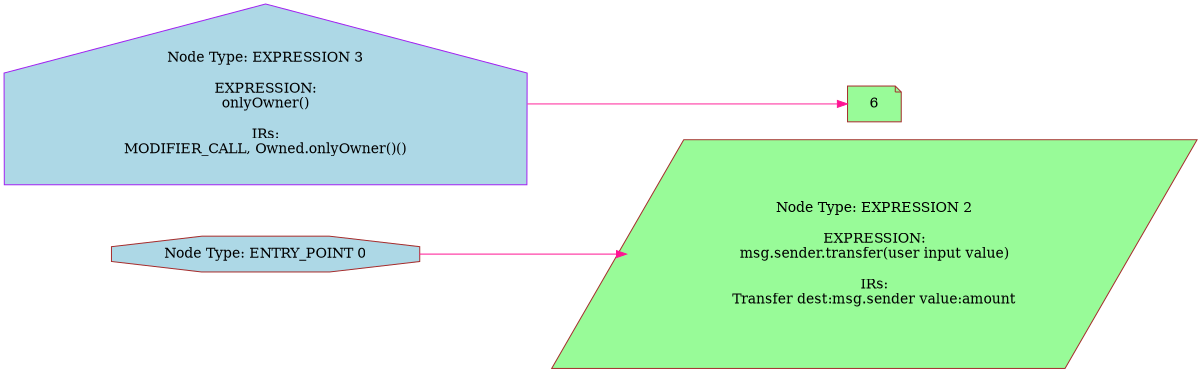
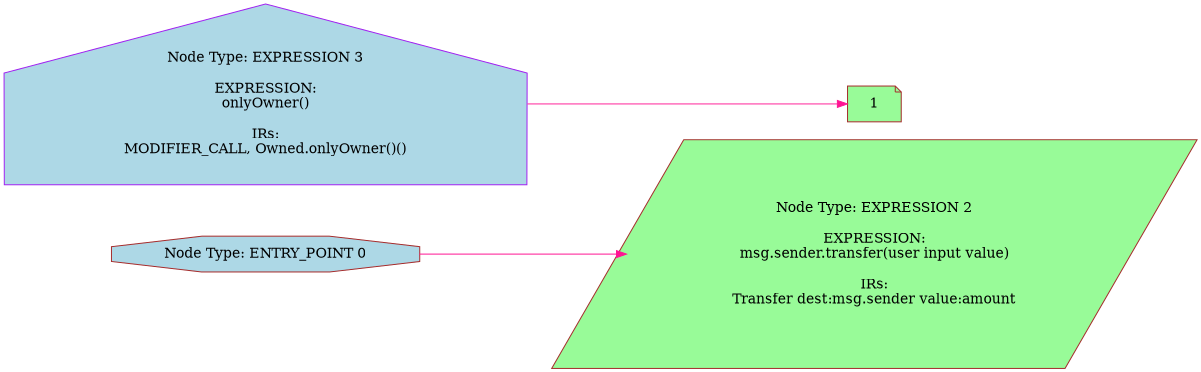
node "6": label "6" -> "1"
